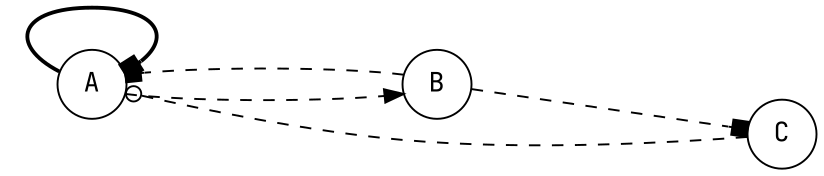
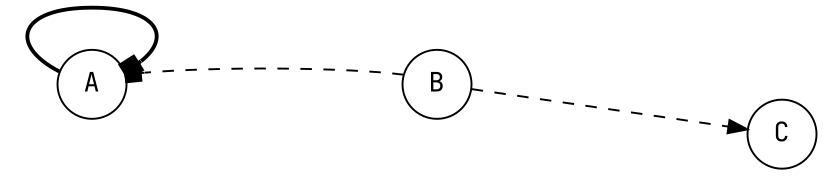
edge "A" -> "B": removed
edge "B" -> "C": arrowhead box -> normal
edge "C" -> "A": removed
